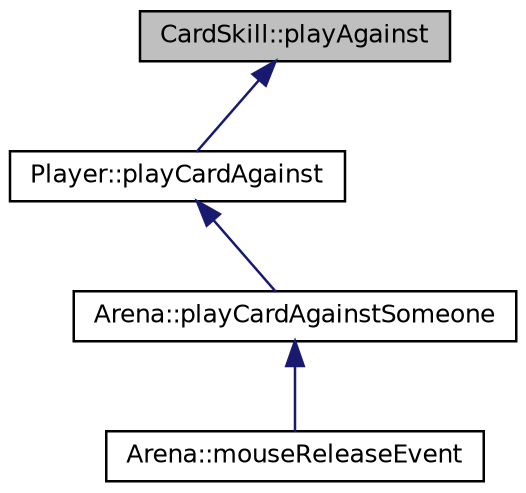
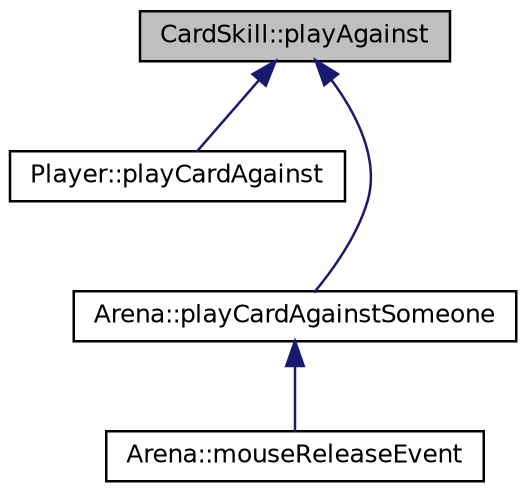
edge "Arena::playCardAgainstSomeone" -> "Player::playCardAgainst": now "Arena::playCardAgainstSomeone" -> "CardSkill::playAgainst"
